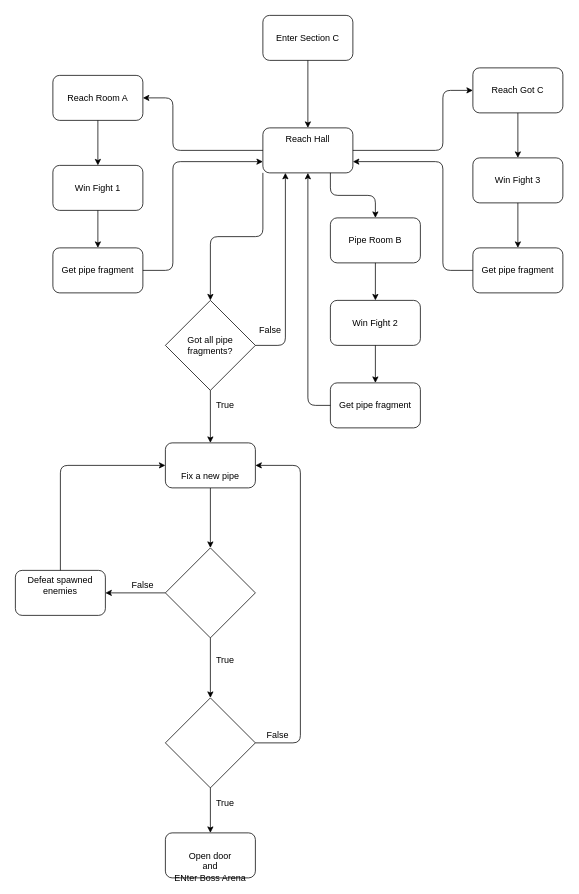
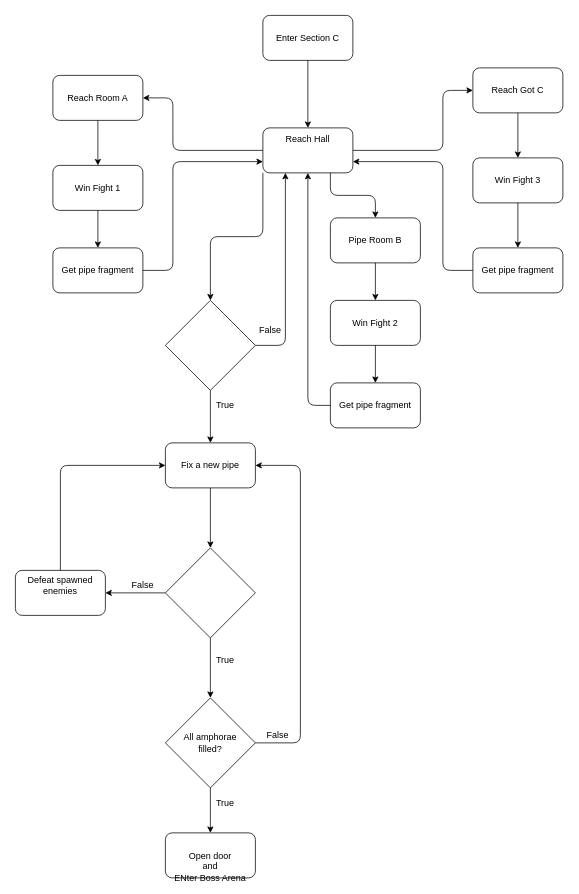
node "Got all pipe fragments?": removed
node "Fix a new pipe": moved (210, 477) -> (210, 465)
node "All amphorae filled?": added
